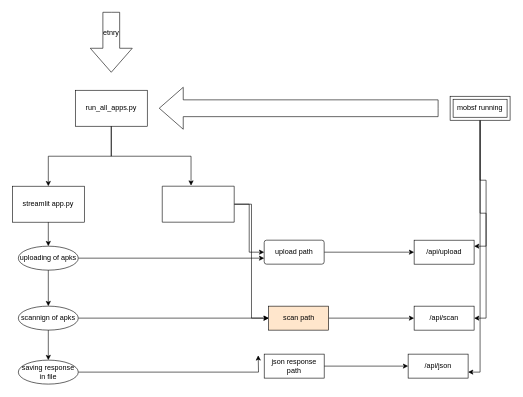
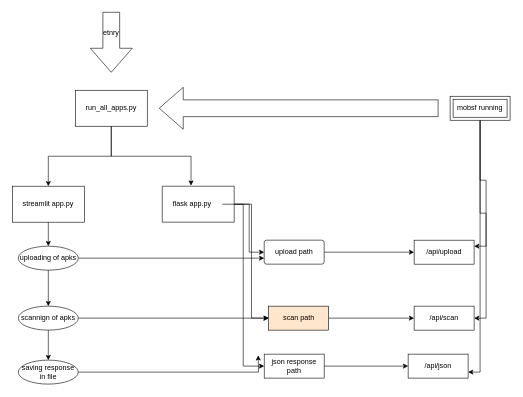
node "flask app.py": added
edge "flask app.py" -> "json response path": added
